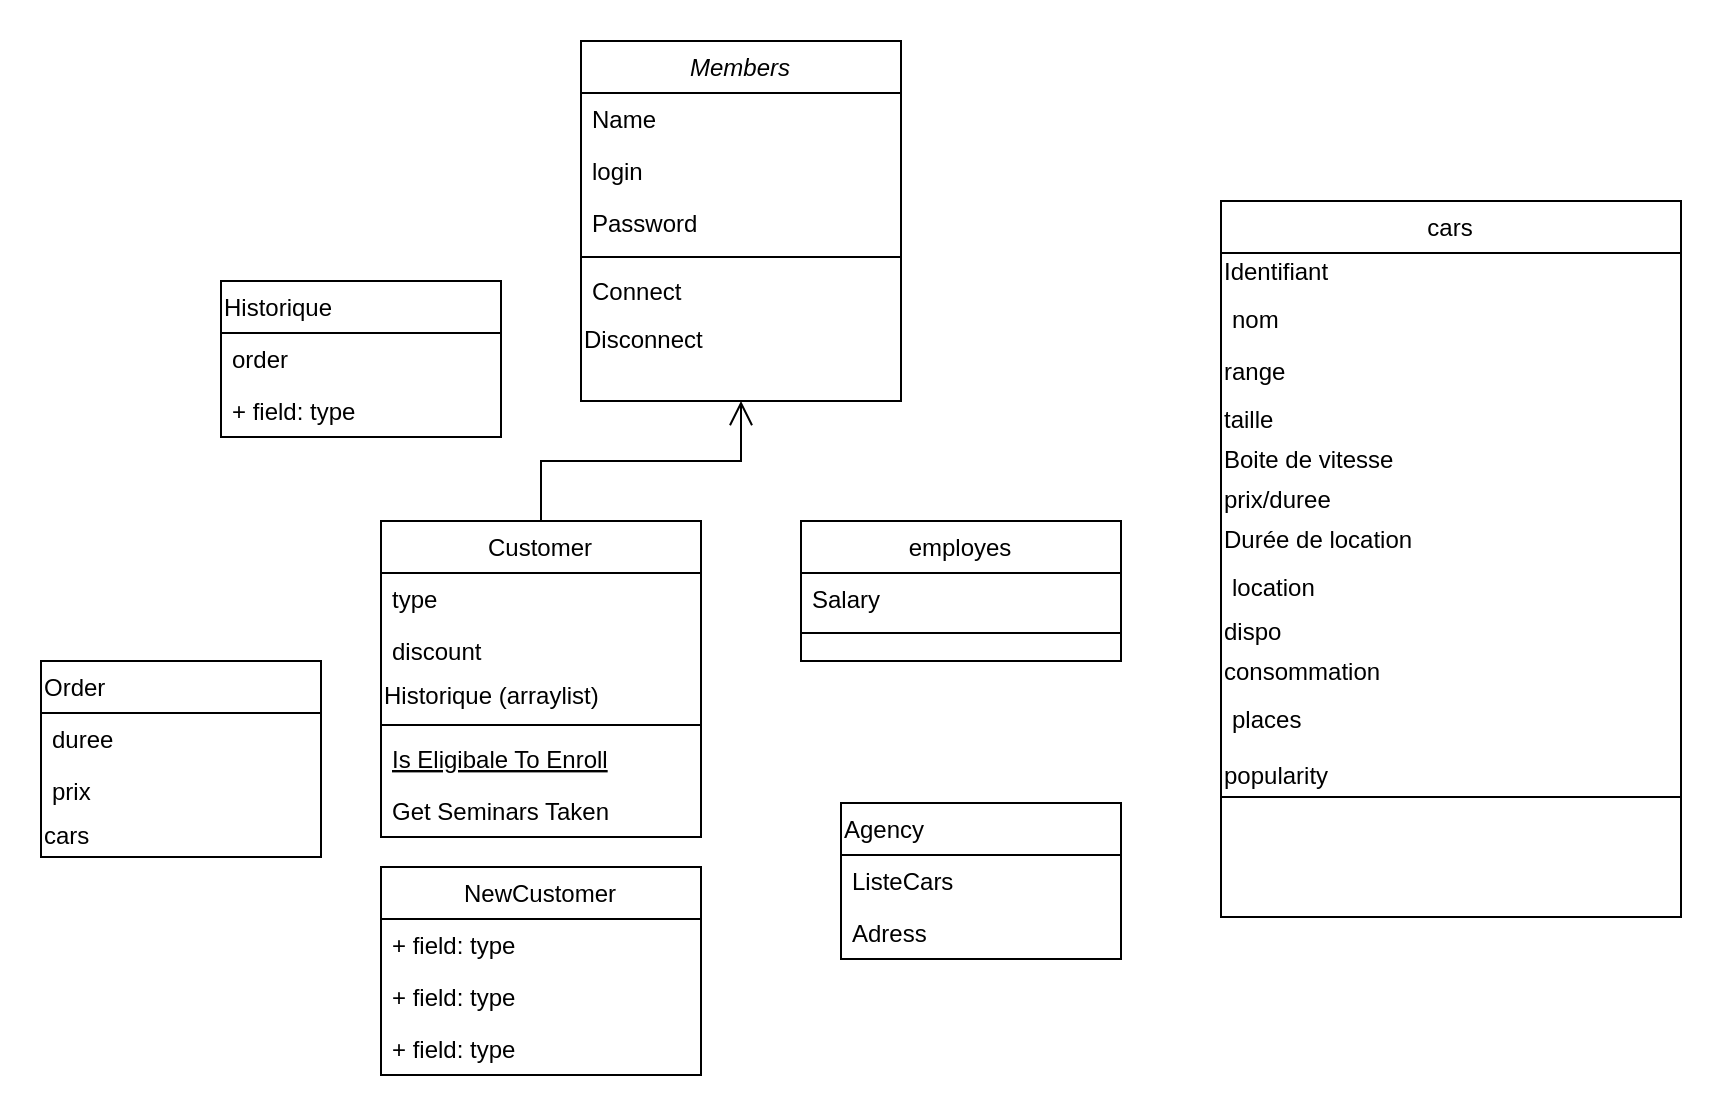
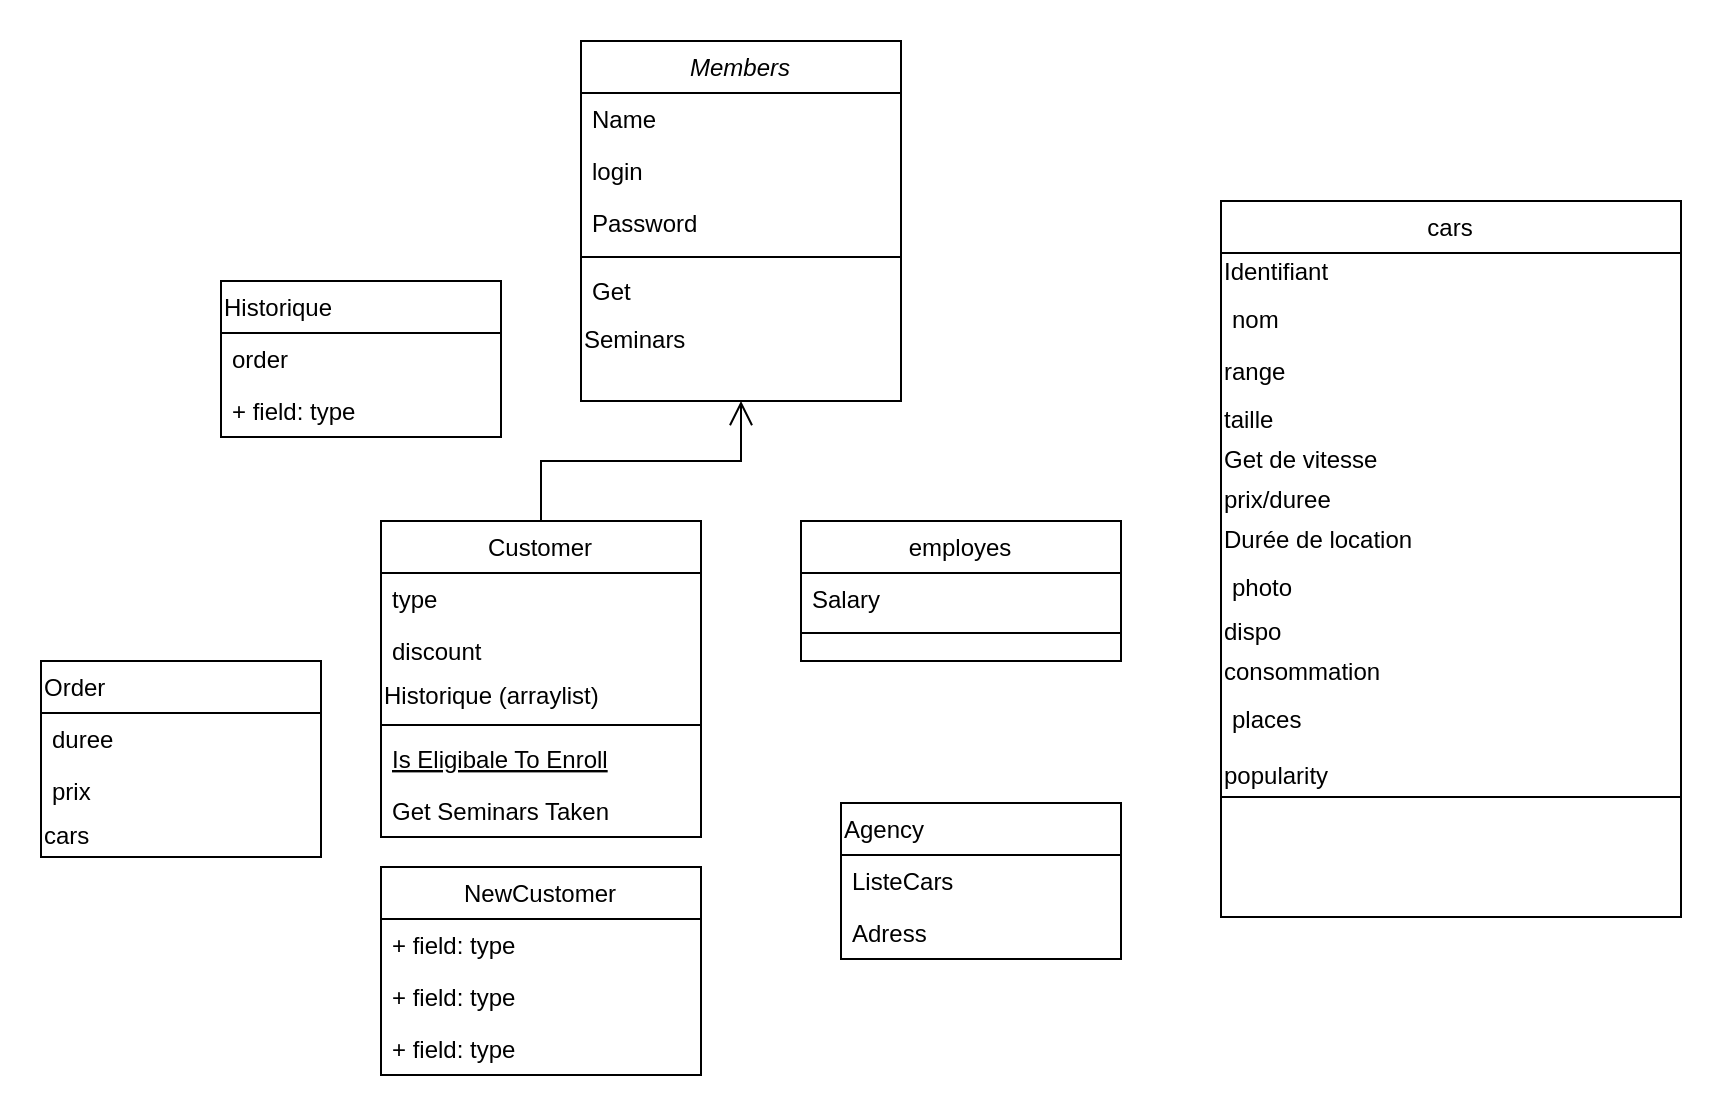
node "Connect": label "Connect" -> "Get"
node "Disconnect": label "Disconnect" -> "Seminars"
node "Boite de vitesse": label "Boite de vitesse" -> "Get de vitesse"
node "location": label "location" -> "photo"
